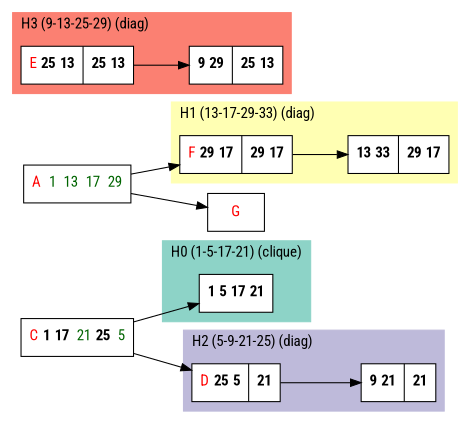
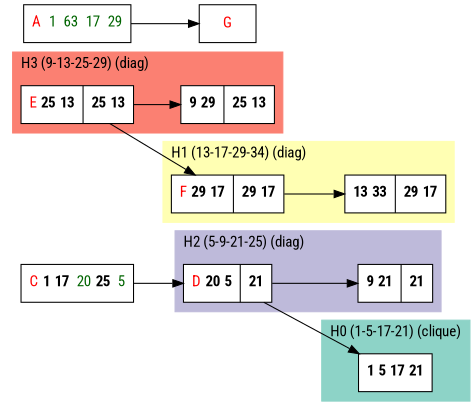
cluster "H1 (13-17-29-33) (diag)": label "H1 (13-17-29-33) (diag)" -> "H1 (13-17-29-34) (diag)"
edge "A" -> "F": now "E" -> "F"
node "A": text "13" -> "63"
edge "C" -> "1": now "D" -> "1"
node "C": text "21" -> "20"
node "D": text "25" -> "20"
